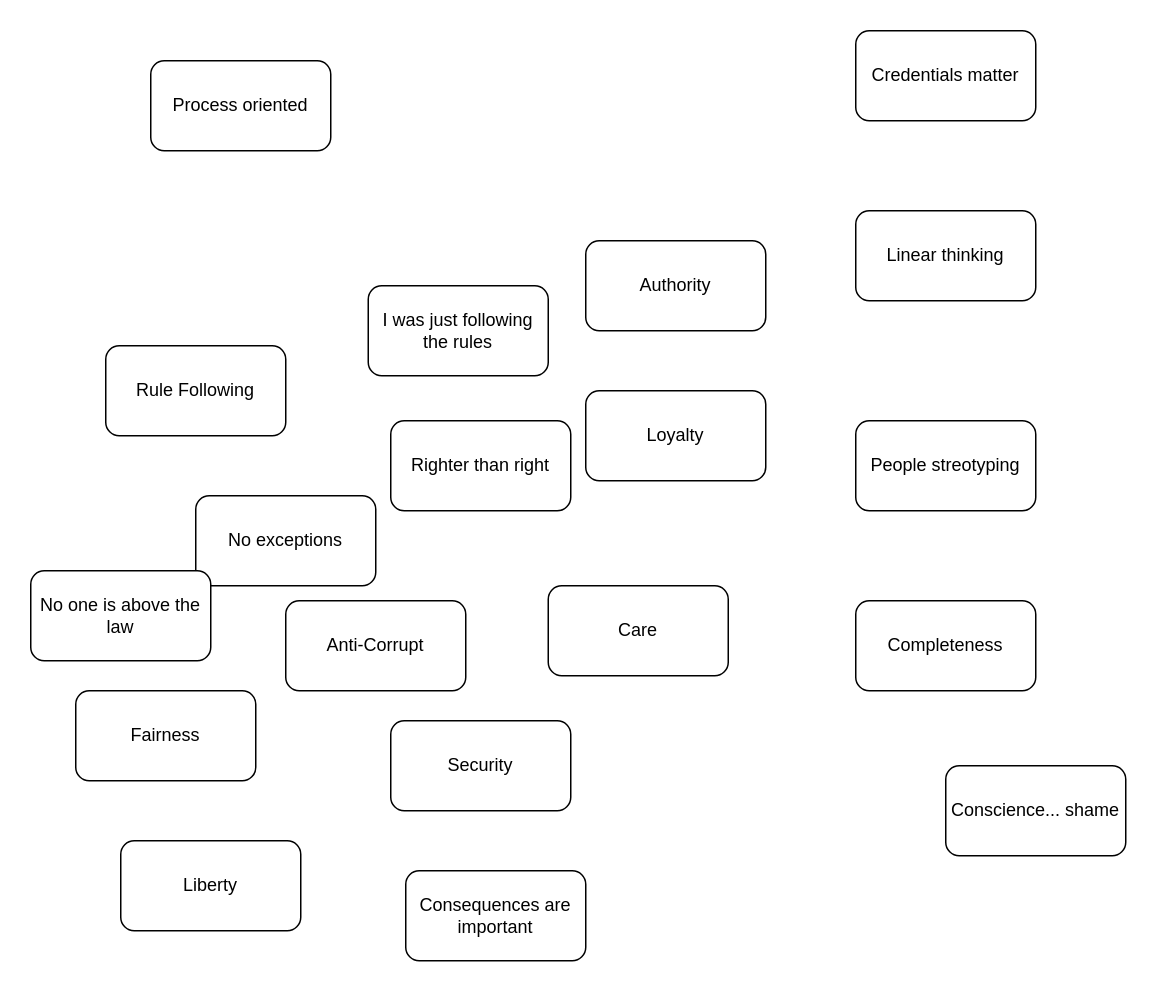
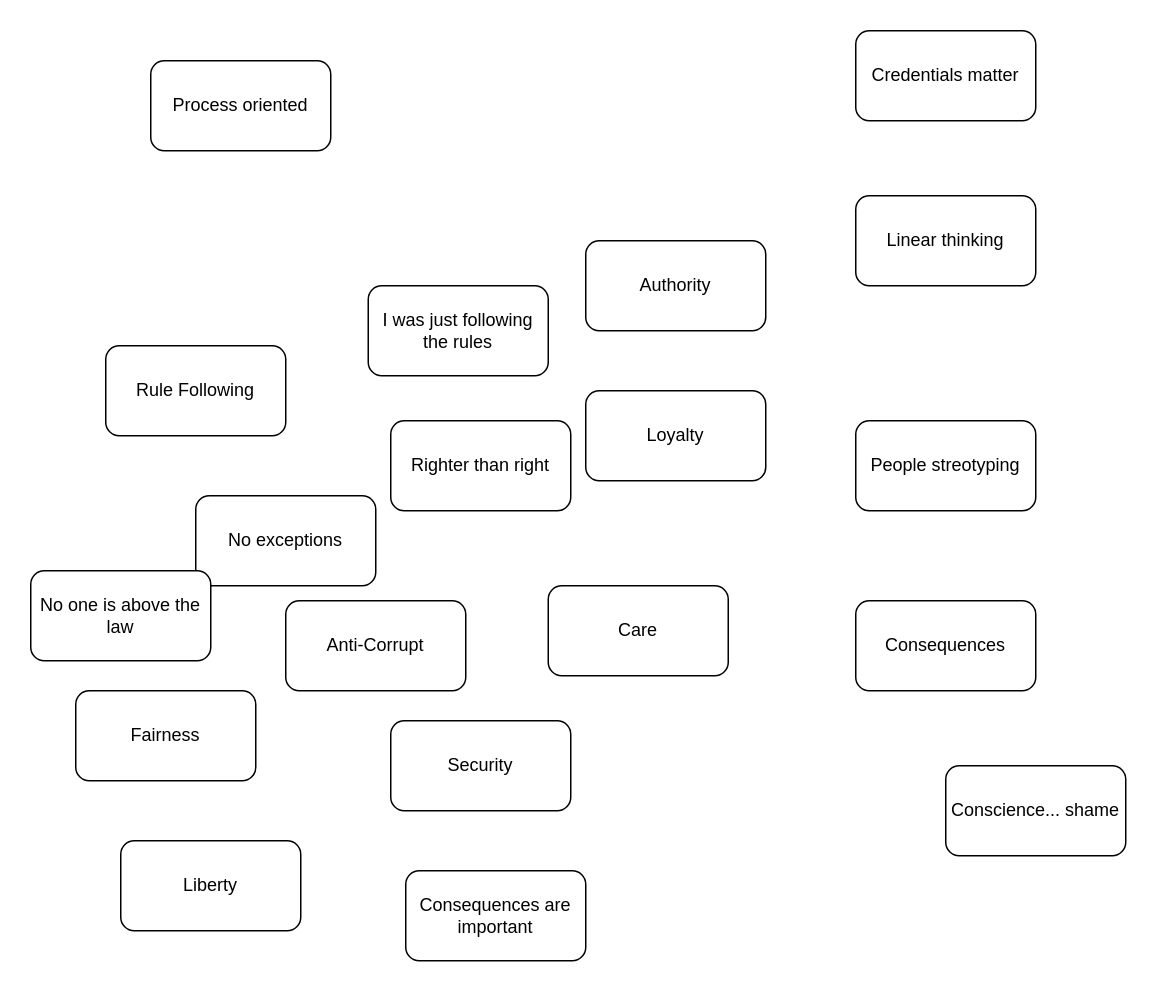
node "Linear thinking": moved (946, 256) -> (946, 241)
node "Completeness": label "Completeness" -> "Consequences"
